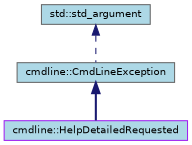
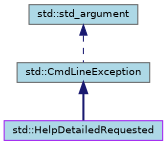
node "cmdline::CmdLineException": label "cmdline::CmdLineException" -> "std::CmdLineException"
node "cmdline::HelpDetailedRequested": label "cmdline::HelpDetailedRequested" -> "std::HelpDetailedRequested"
